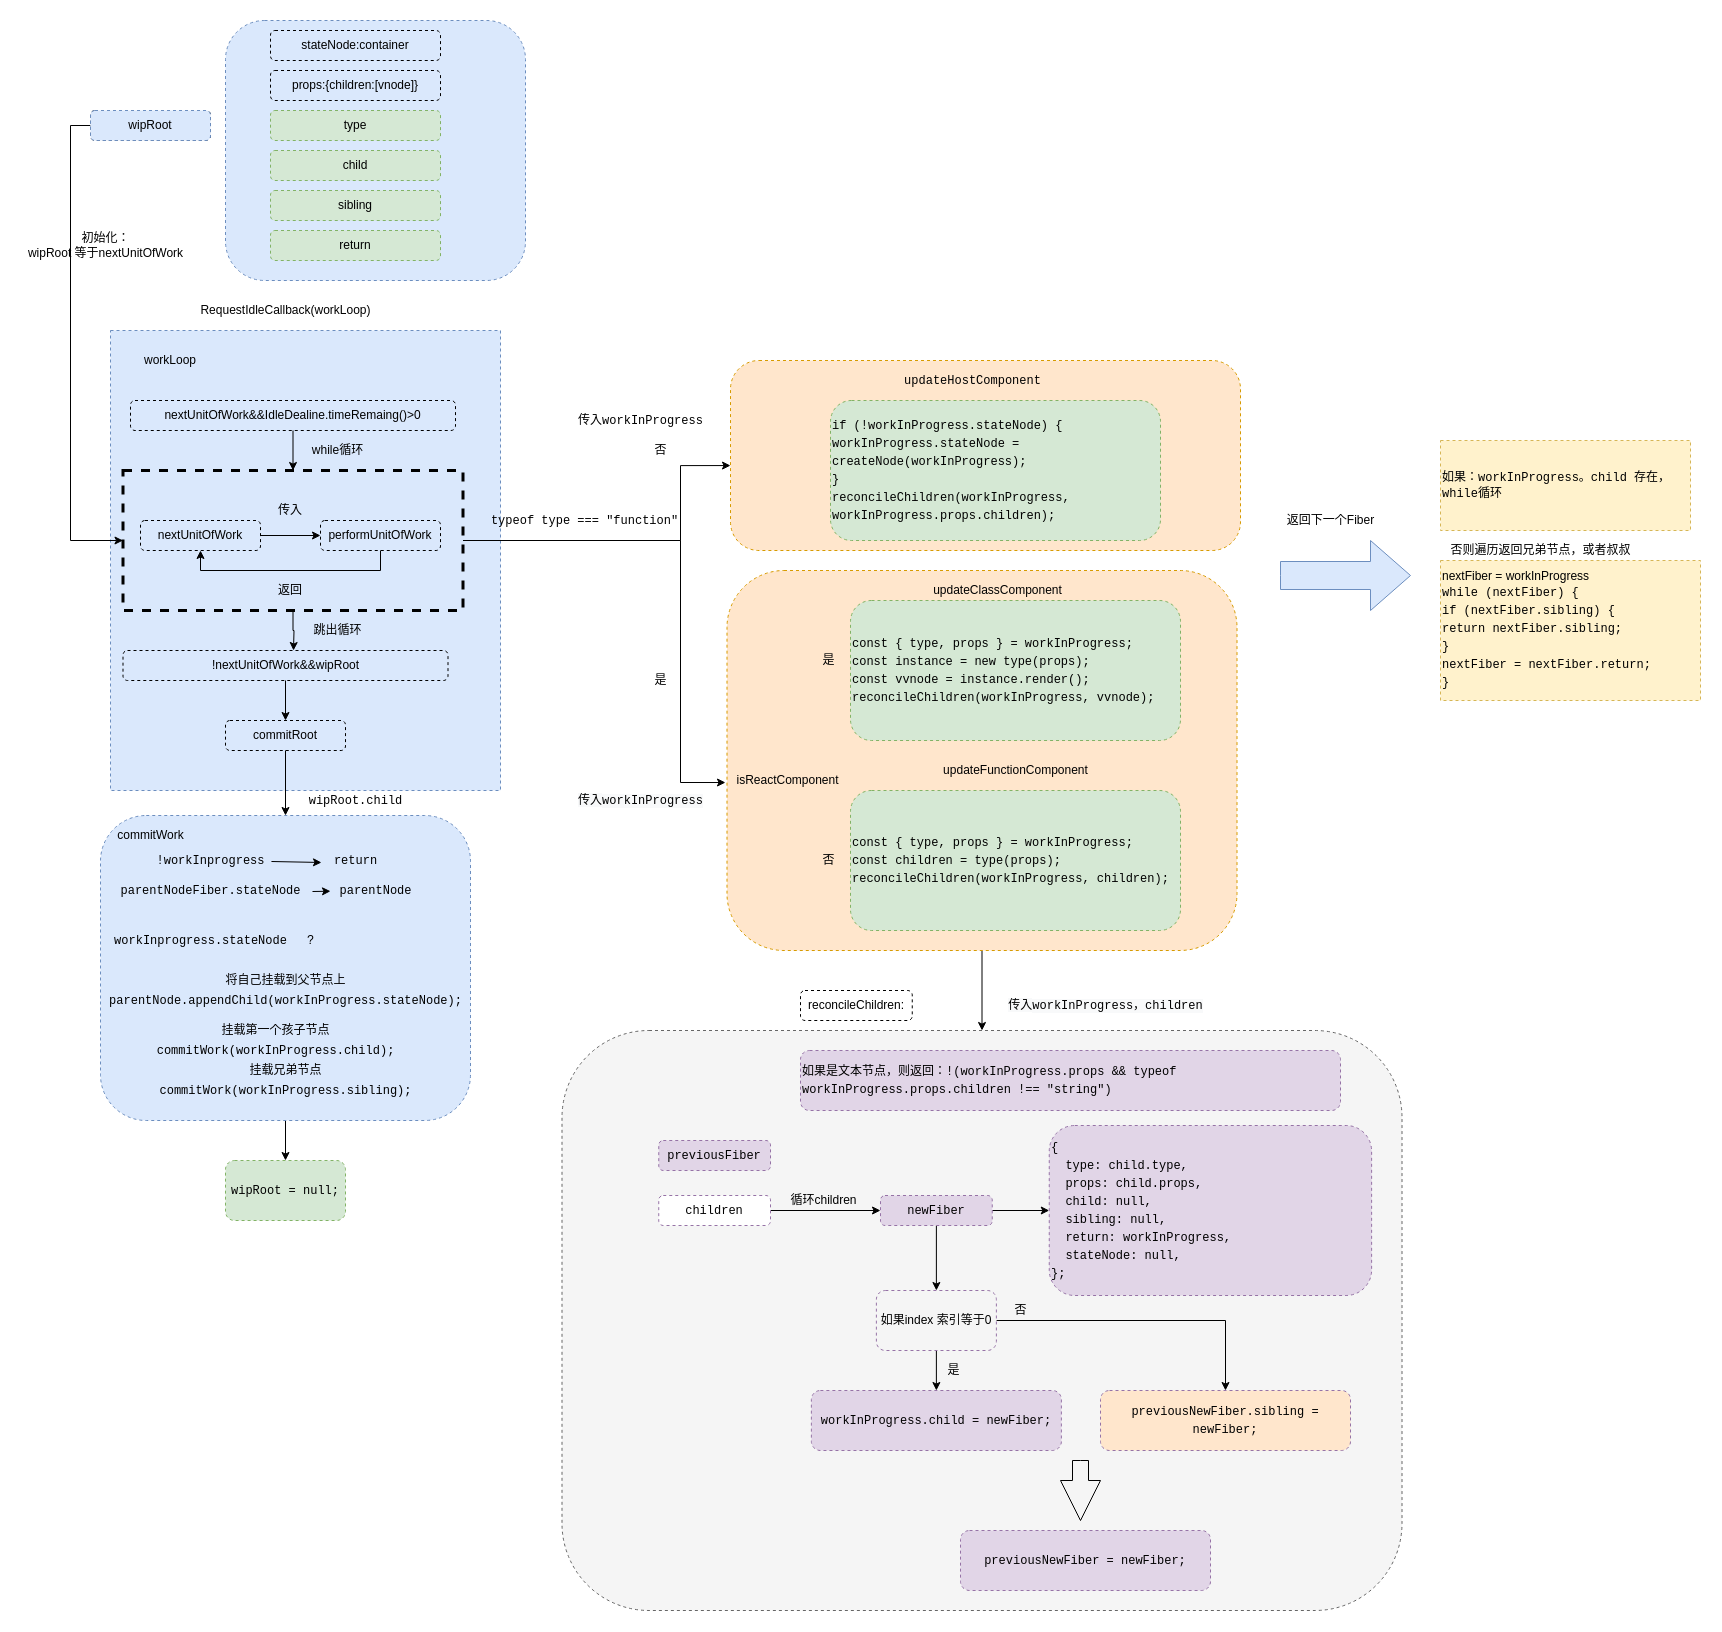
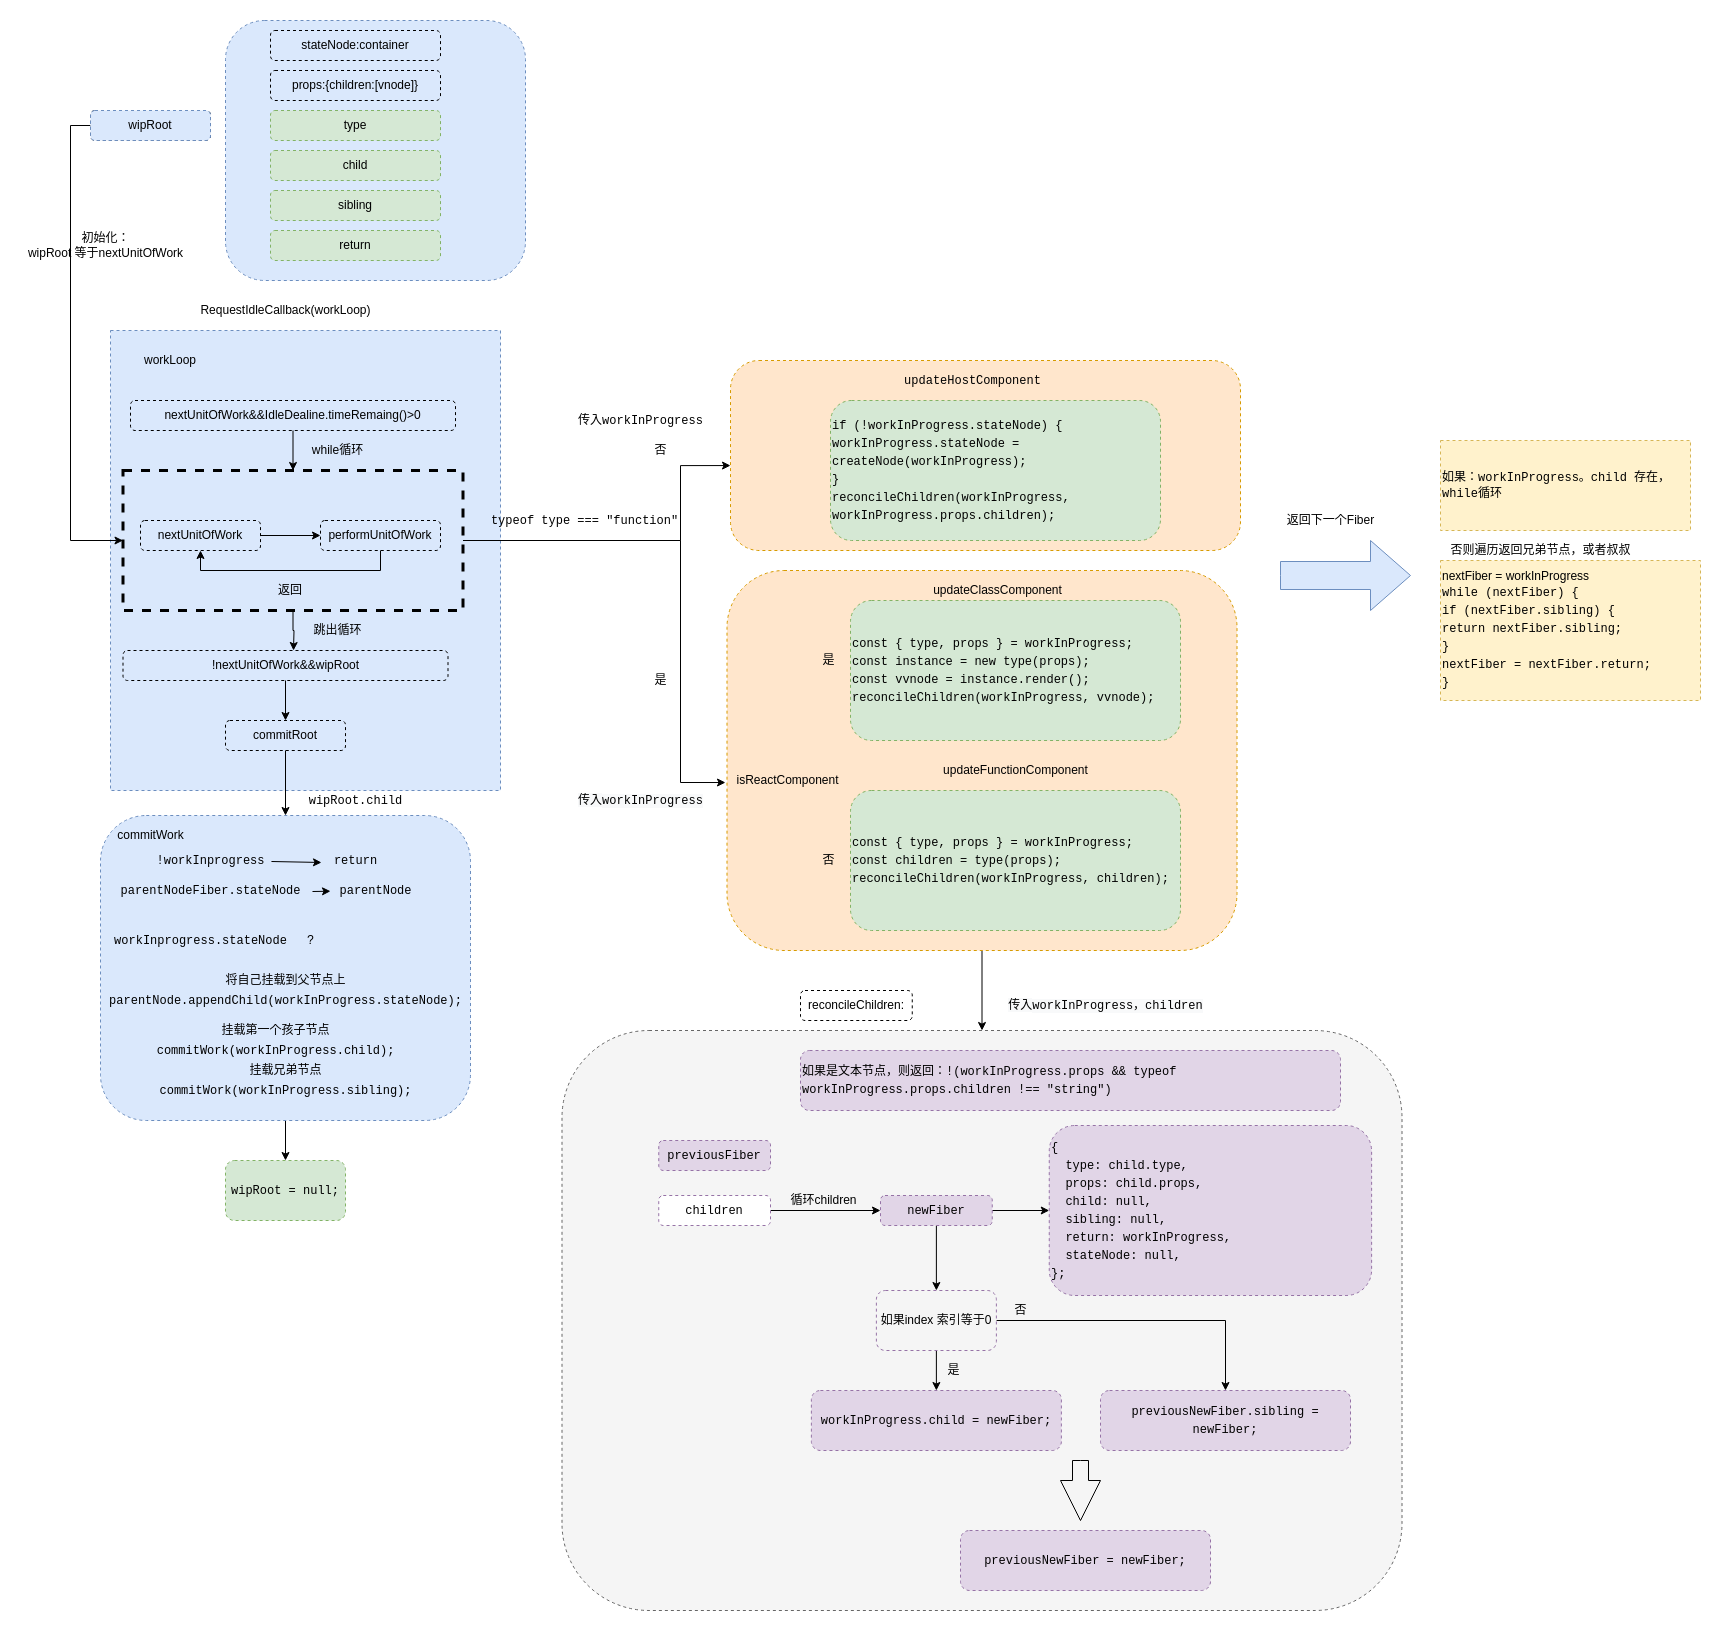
node "传入": removed
node "previousNewFiber.sibling = newFiber;": fillcolor #ffe6cc -> #e1d5e7
